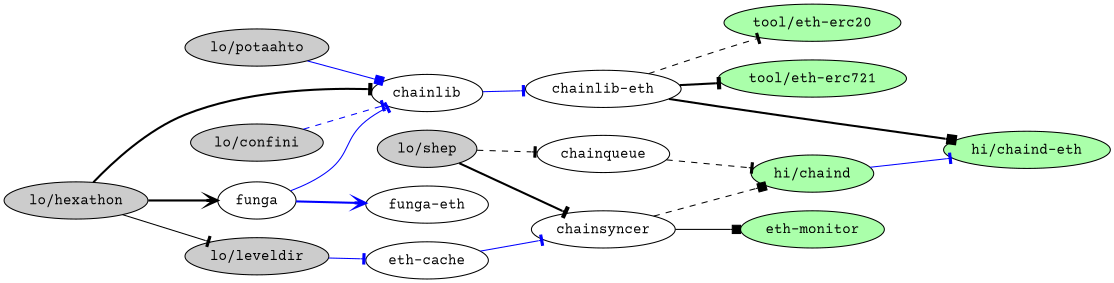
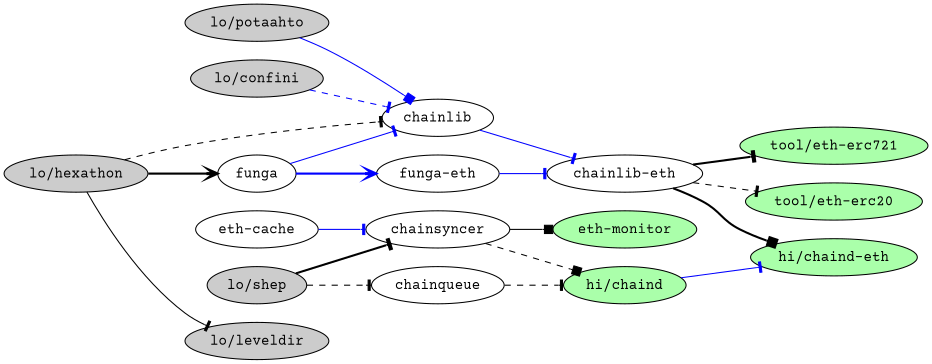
edge "lo/hexathon" -> "chainlib": style bold -> dashed
edge "funga-eth" -> "chainlib-eth": added
edge "lo/leveldir" -> "eth-cache": removed
